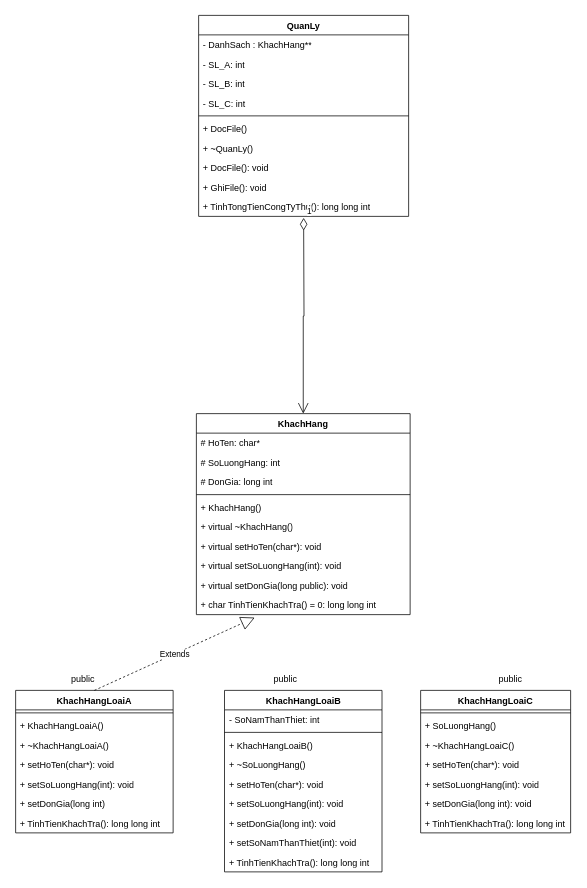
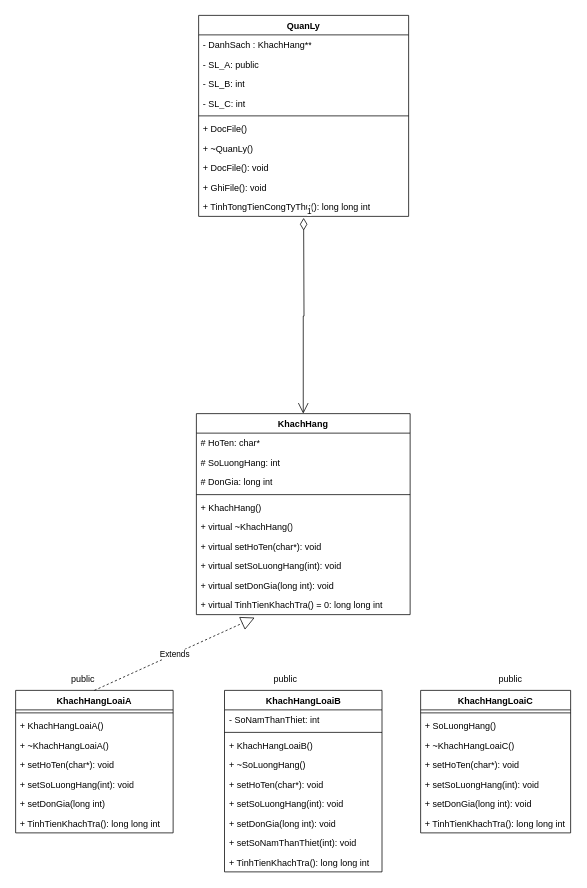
node "- SL_A: int": label "- SL_A: int" -> "- SL_A: public"
node "+ virtual setDonGia(long public): void": label "+ virtual setDonGia(long public): void" -> "+ virtual setDonGia(long int): void"
node "+ char TinhTienKhachTra() = 0: long long int": label "+ char TinhTienKhachTra() = 0: long long int" -> "+ virtual TinhTienKhachTra() = 0: long long int"
